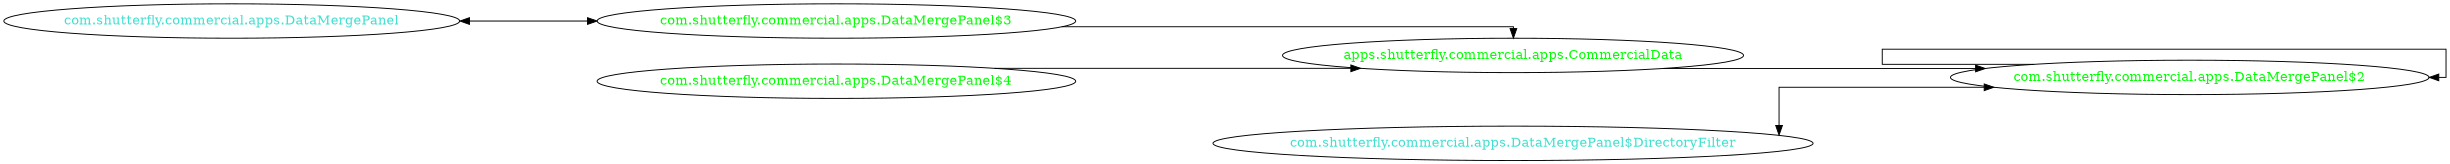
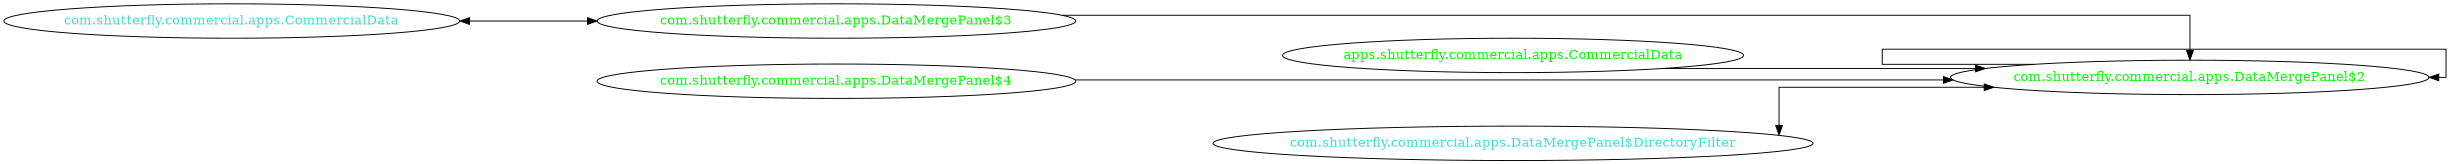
node "com.shutterfly.commercial.apps.DataMergePanel": label "com.shutterfly.commercial.apps.DataMergePanel" -> "com.shutterfly.commercial.apps.CommercialData"
edge "com.shutterfly.commercial.apps.DataMergePanel$3" -> "apps.shutterfly.commercial.apps.CommercialData": now "com.shutterfly.commercial.apps.DataMergePanel$3" -> "com.shutterfly.commercial.apps.DataMergePanel$2"
edge "com.shutterfly.commercial.apps.DataMergePanel$4" -> "apps.shutterfly.commercial.apps.CommercialData": now "com.shutterfly.commercial.apps.DataMergePanel$4" -> "com.shutterfly.commercial.apps.DataMergePanel$2"
